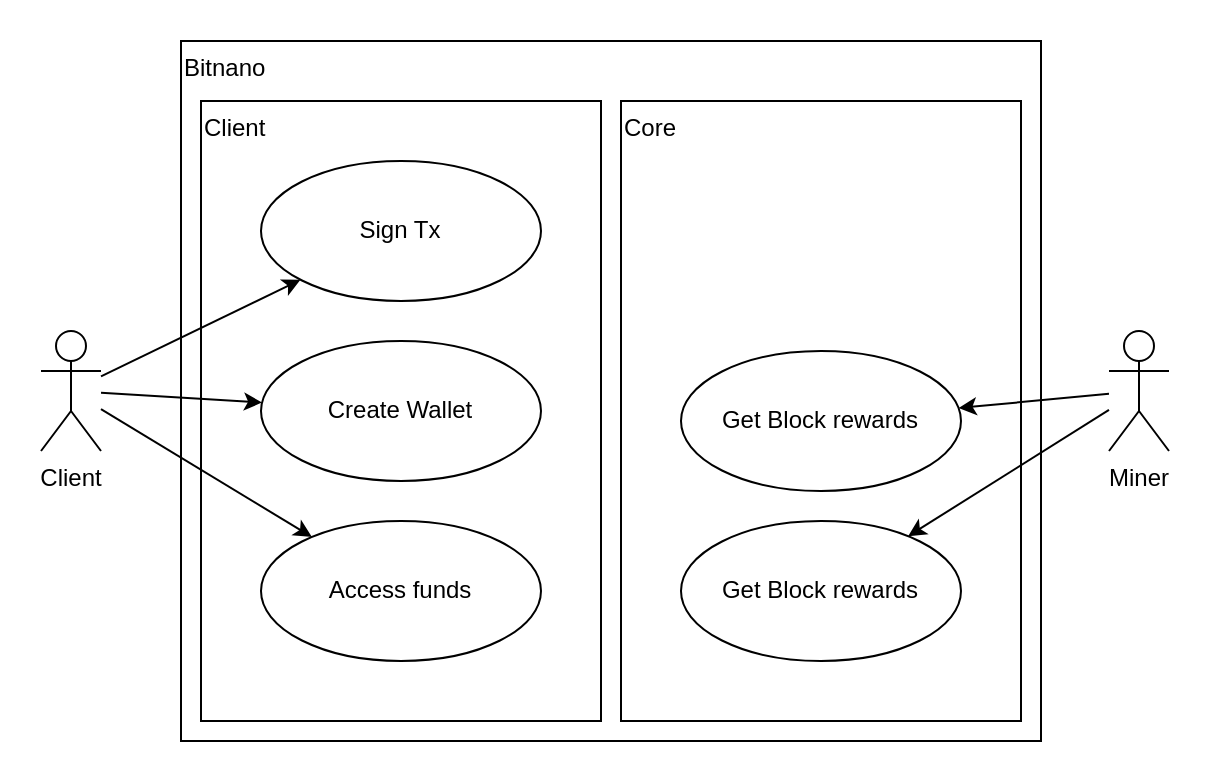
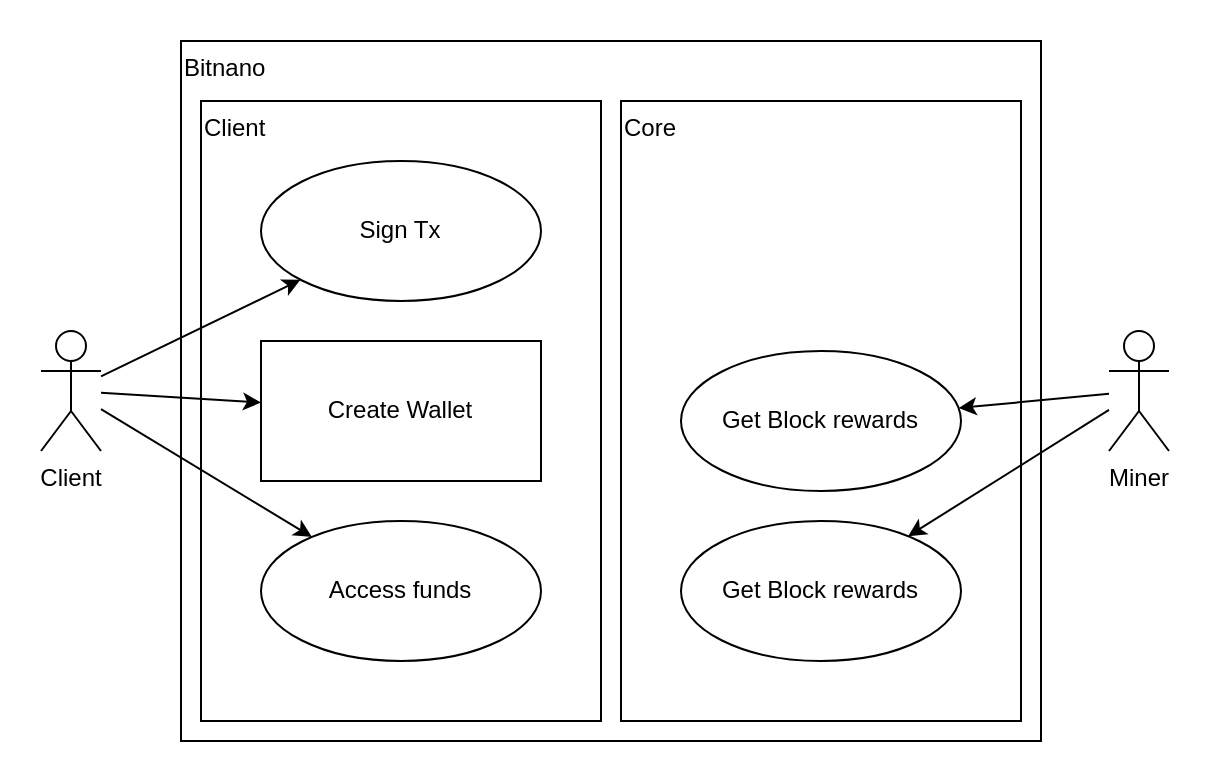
node "Create Wallet": shape ellipse -> rectangle
